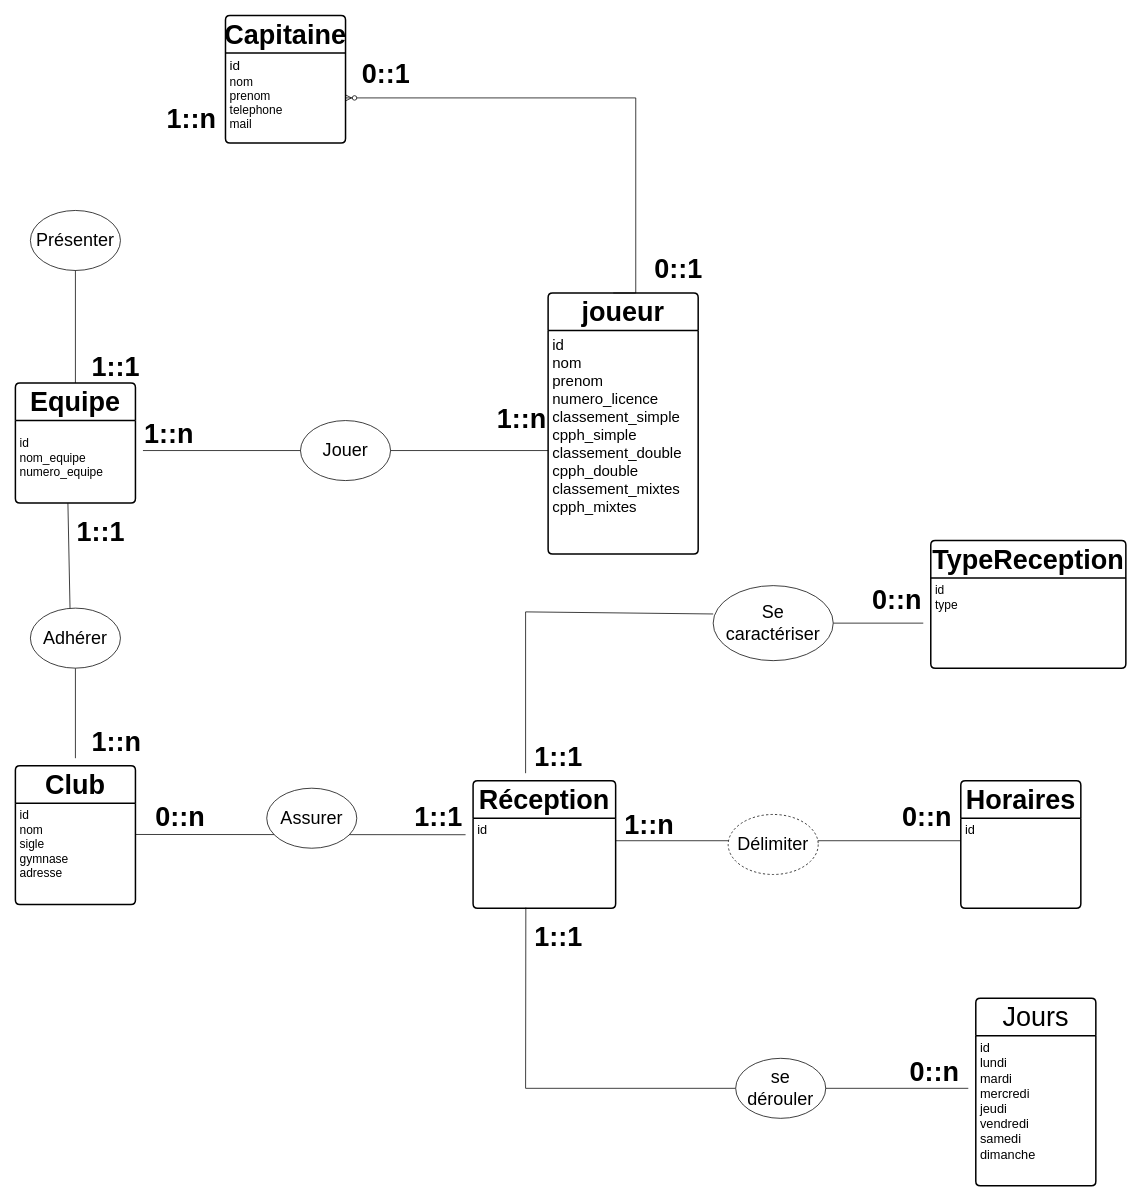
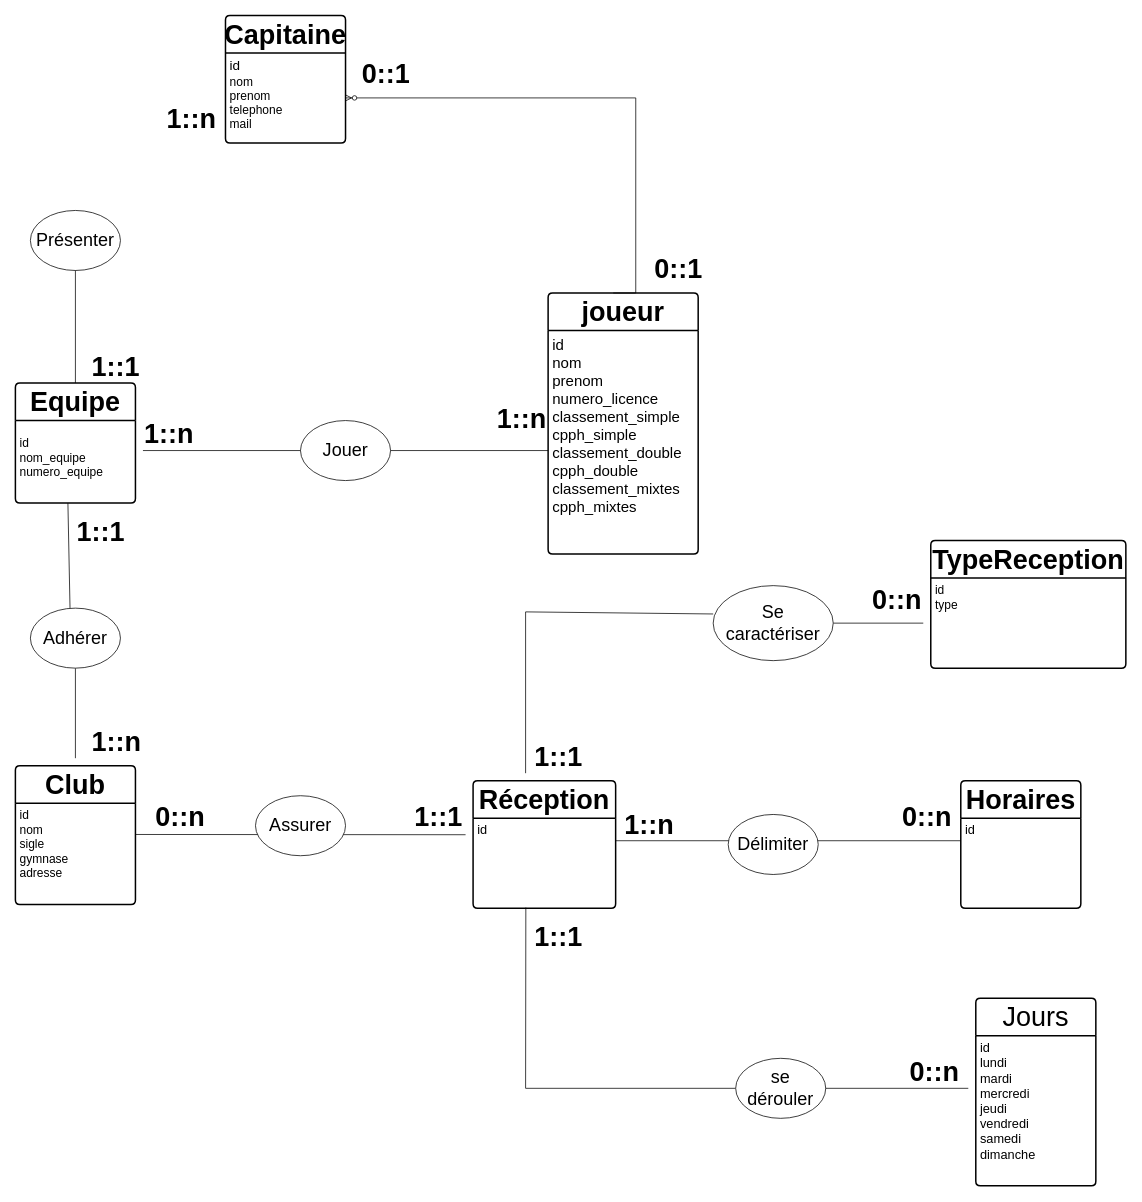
node "Assurer": moved (312, 818) -> (300, 825)
node "Délimiter": style dashed -> solid
